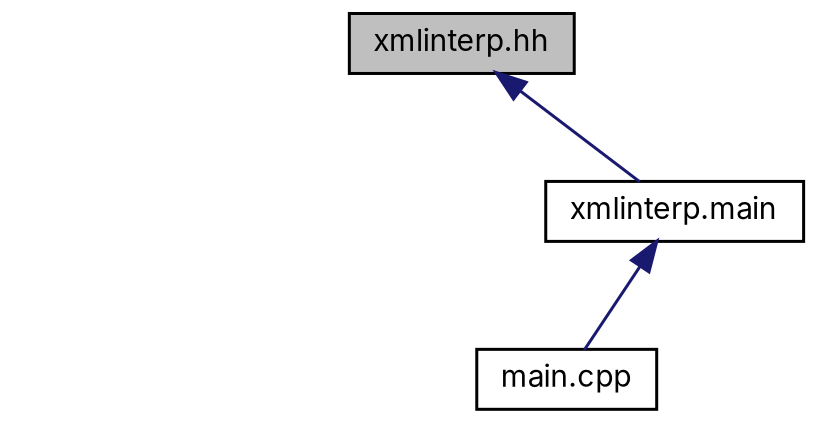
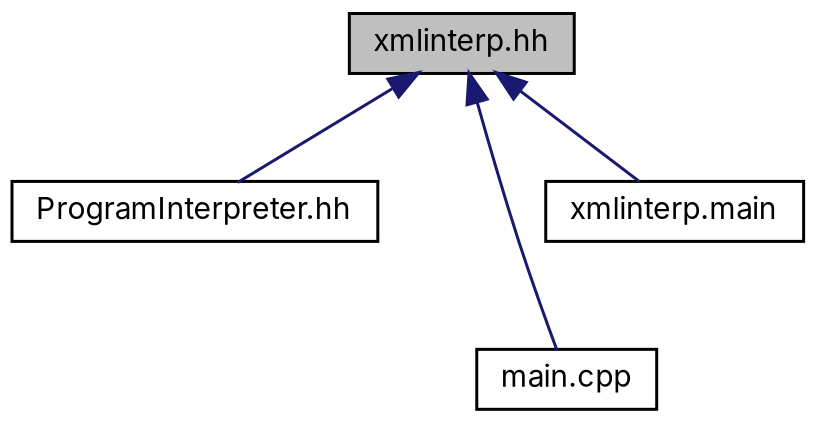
node "ProgramInterpreter.hh": added
edge "main.cpp" -> "xmlinterp.main": now "main.cpp" -> "xmlinterp.hh"
